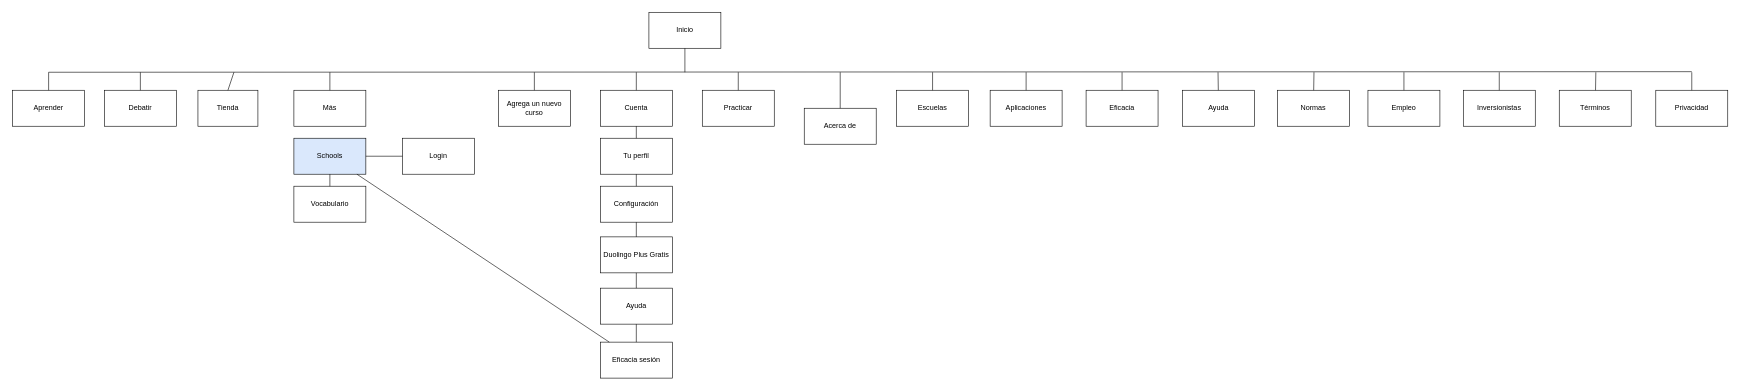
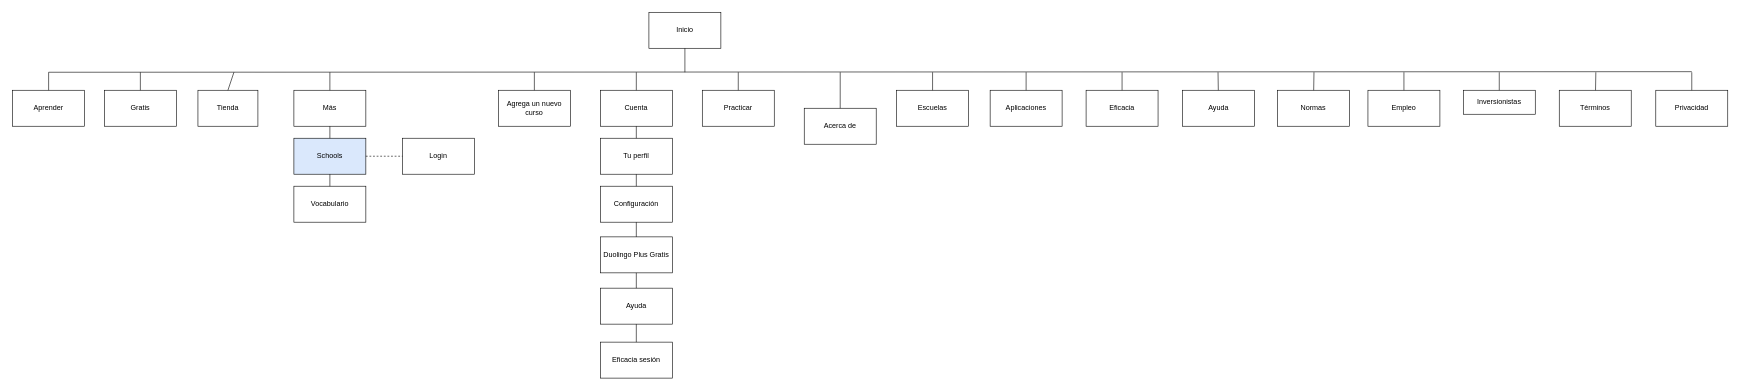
node "Debatir": label "Debatir" -> "Gratis"
node "Inversionistas": size 72x36 -> 72x24
edge "Schools" -- "Login": style solid -> dashed
edge "Schools" -- "Eficacia sesión": now "Schools" -- "Más"
